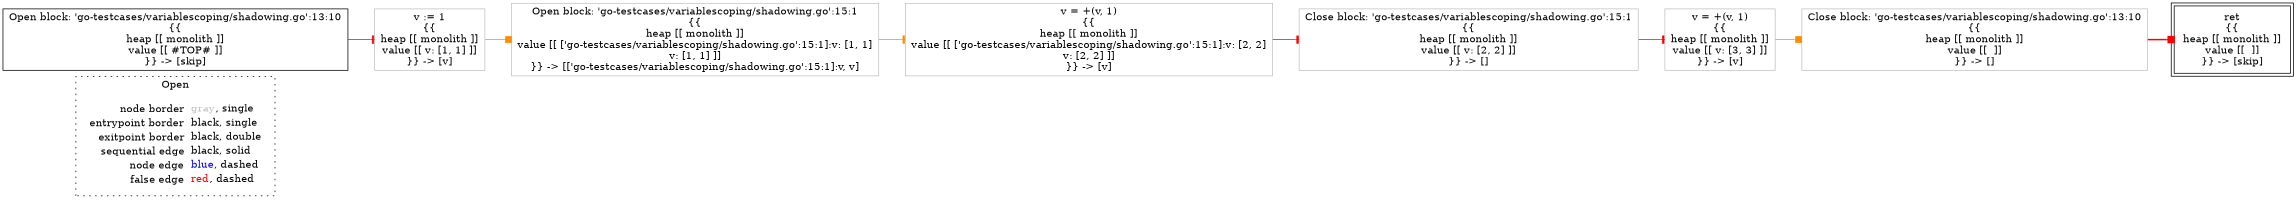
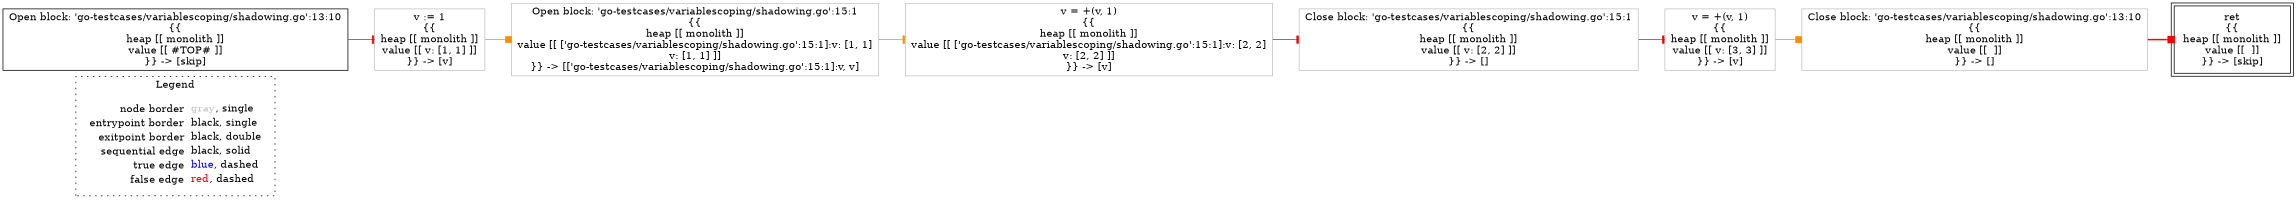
cluster "Open": label "Open" -> "Legend"
node "node border": text "node edge" -> "true edge"
